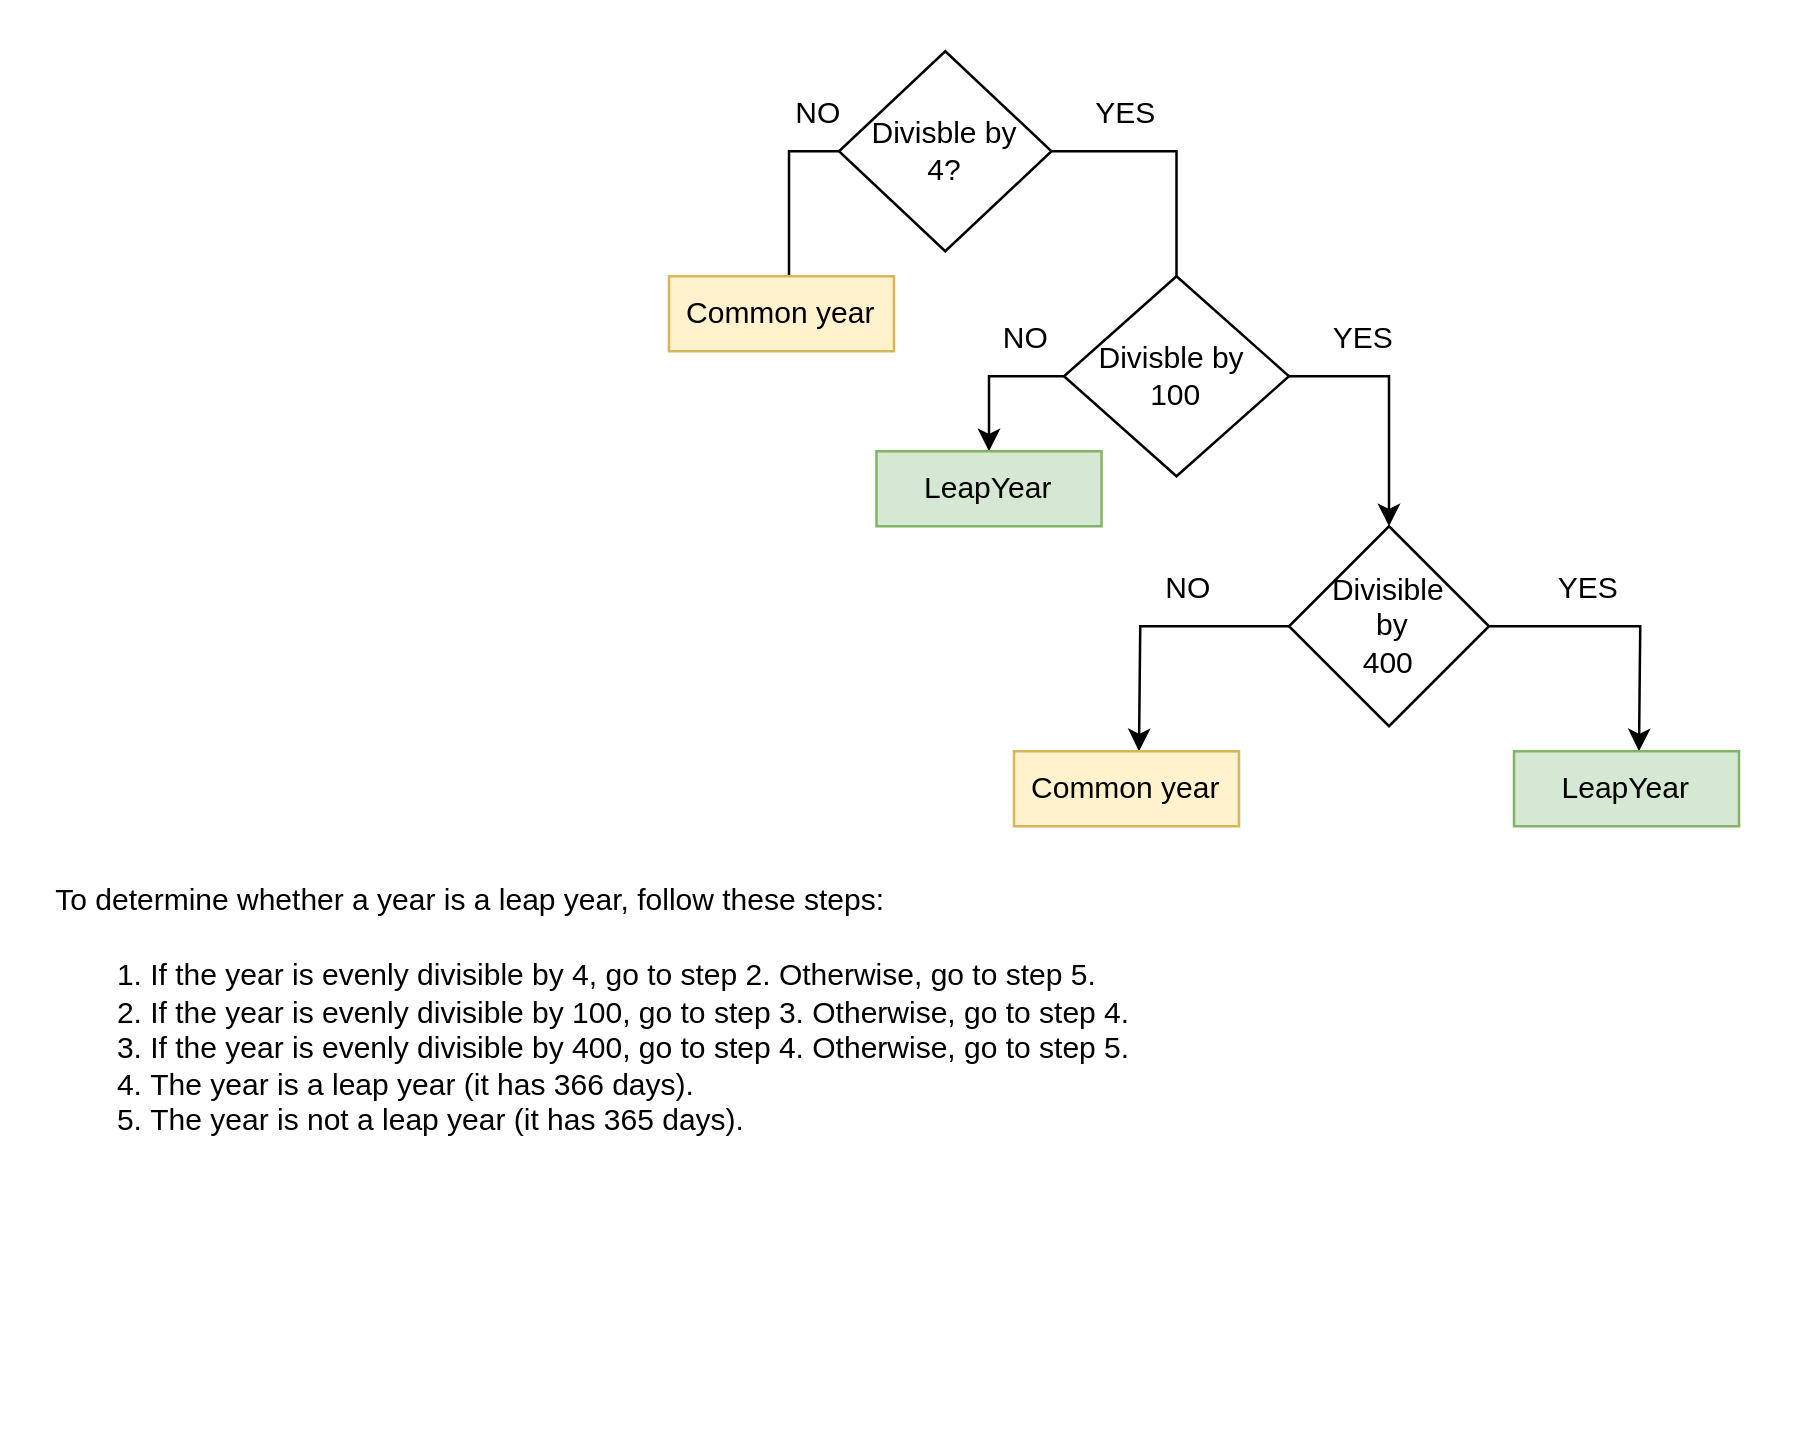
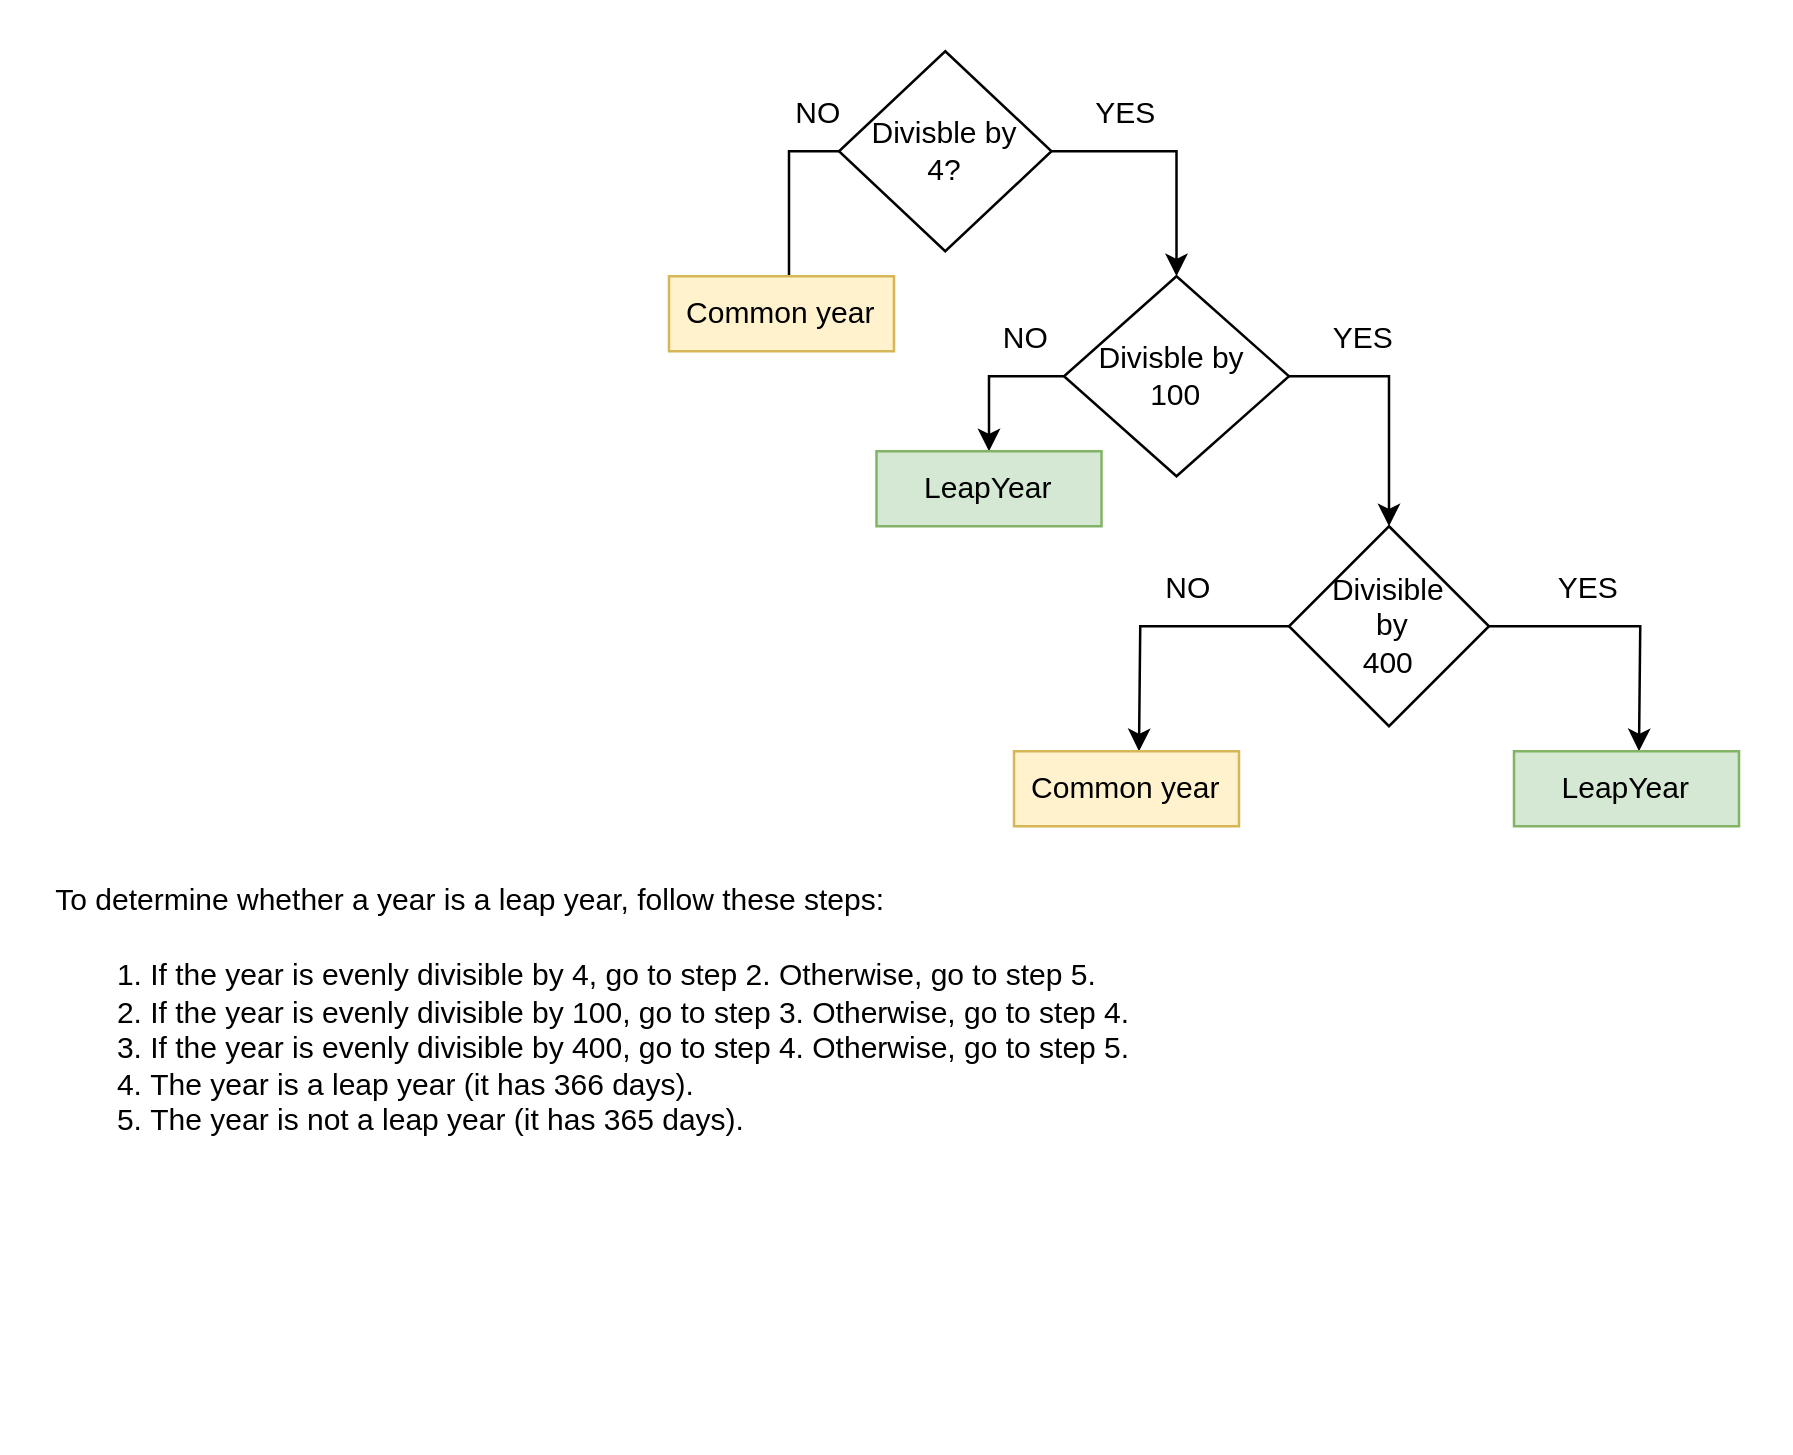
edge "Divisble by 4?" -- "Divisble by 100": arrowhead none -> classic
